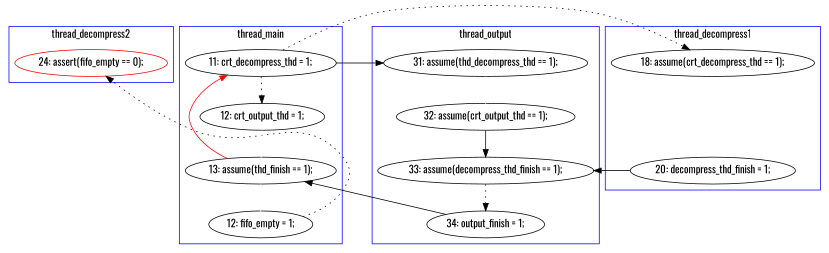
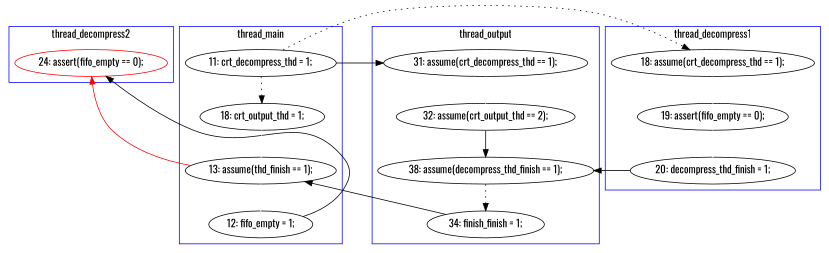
node "31: assume(thd_decompress_thd == 1);": label "31: assume(thd_decompress_thd == 1);" -> "31: assume(crt_decompress_thd == 1);"
node "12: crt_output_thd = 1;": label "12: crt_output_thd = 1;" -> "18: crt_output_thd = 1;"
node "32: assume(crt_output_thd == 1);": label "32: assume(crt_output_thd == 1);" -> "32: assume(crt_output_thd == 2);"
node "19: assert(fifo_empty == 0);": added
edge "13: assume(thd_finish == 1);" -> "11: crt_decompress_thd = 1;": now "13: assume(thd_finish == 1);" -> "24: assert(fifo_empty == 0);"
edge "12: fifo_empty = 1;" -> "24: assert(fifo_empty == 0);": style dotted -> solid
node "33: assume(decompress_thd_finish == 1);": label "33: assume(decompress_thd_finish == 1);" -> "38: assume(decompress_thd_finish == 1);"
node "34: output_finish = 1;": label "34: output_finish = 1;" -> "34: finish_finish = 1;"
